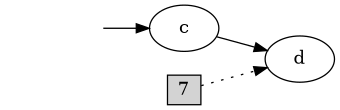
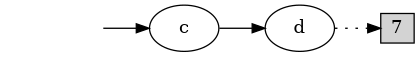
edge "7" -> "d": reversed
